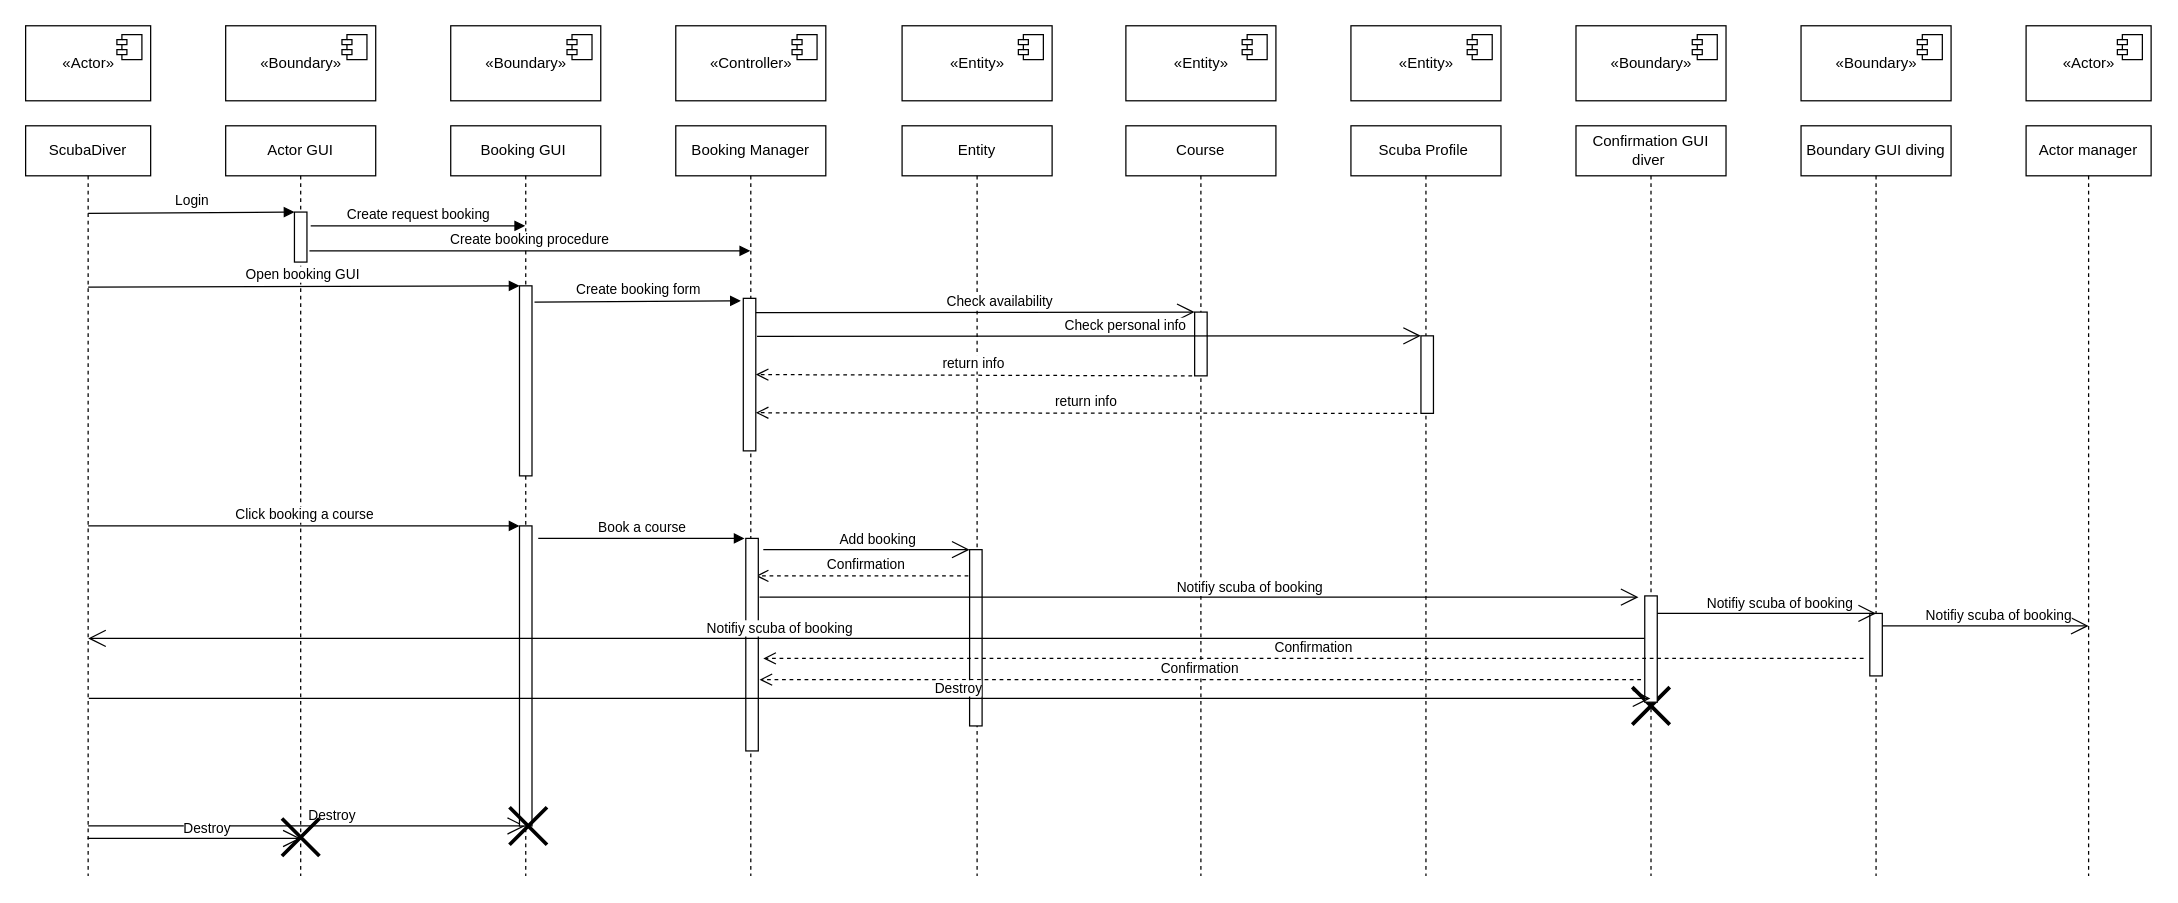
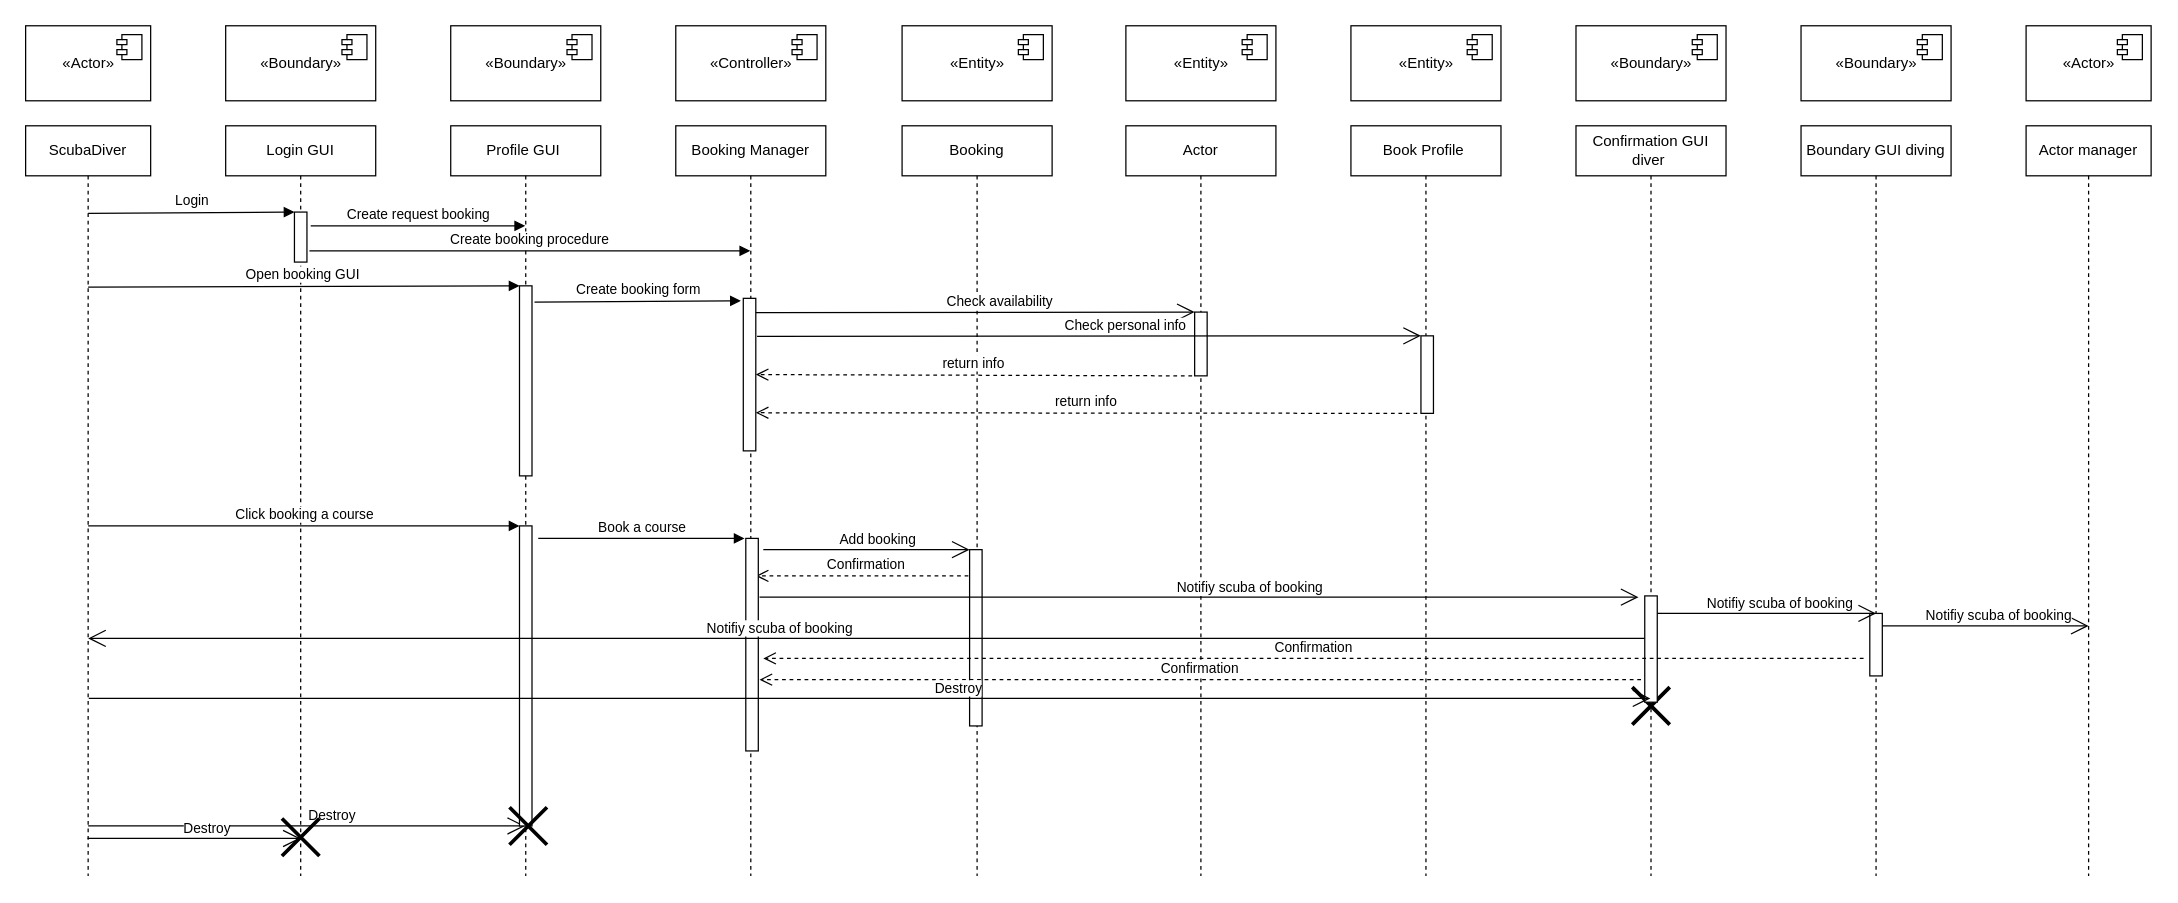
node "Actor GUI": label "Actor GUI" -> "Login GUI"
node "Booking GUI": label "Booking GUI" -> "Profile GUI"
node "Entity": label "Entity" -> "Booking"
node "Course": label "Course" -> "Actor"
node "Scuba Profile": label "Scuba Profile" -> "Book Profile"
